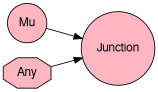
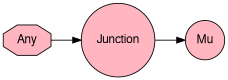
edge "Mu" -> "Junction": reversed
